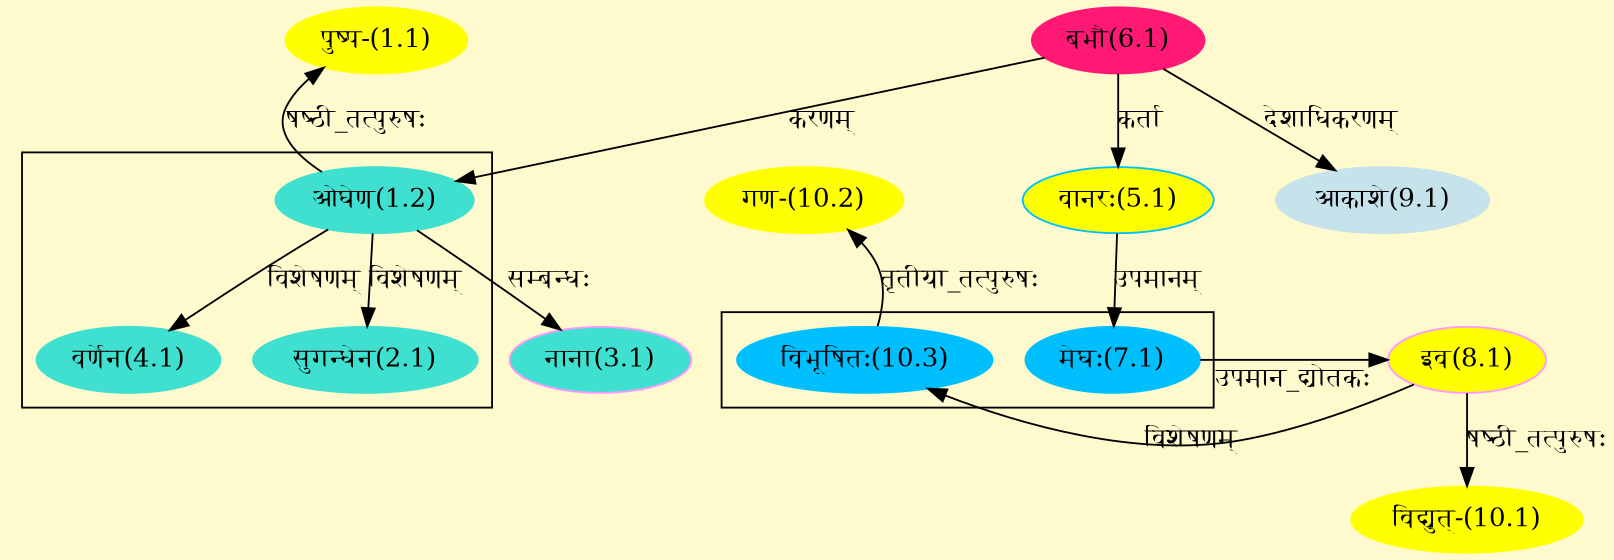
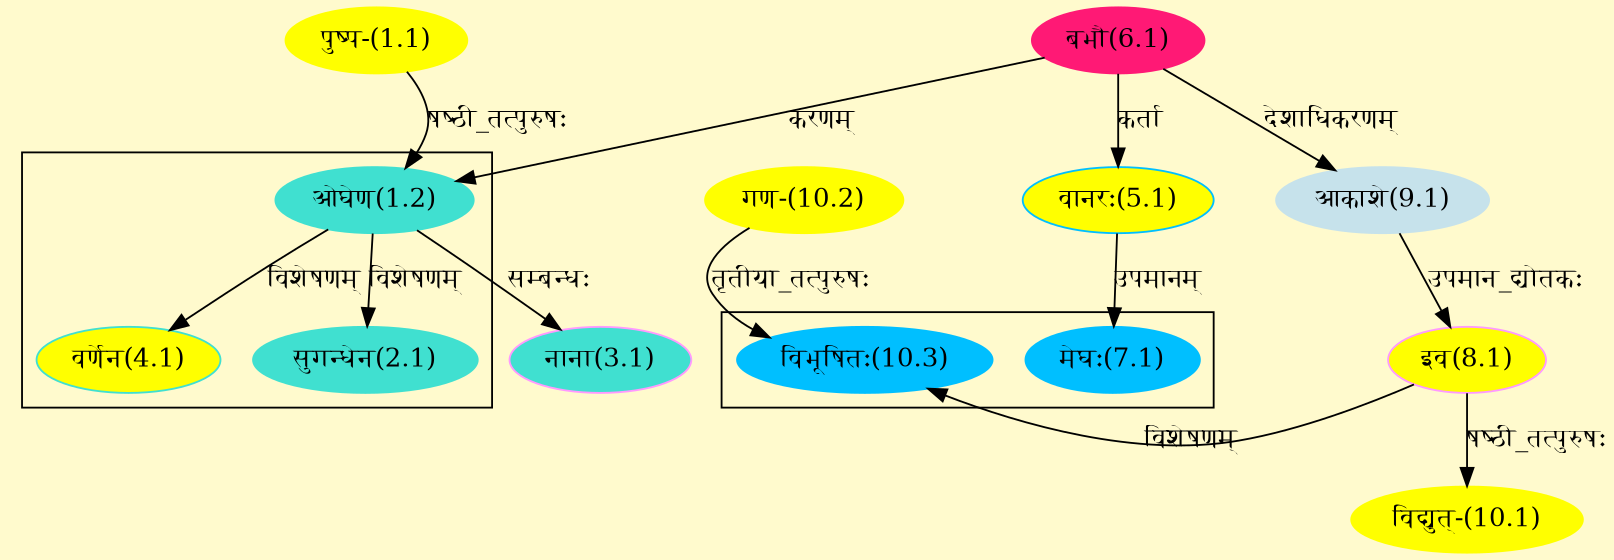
edge "ओघेण(1.2)" -> "पुष्प-(1.1)": reversed
edge "विभूषितः(10.3)" -> "गण-(10.2)": reversed
node "वर्णेन(4.1)": fillcolor #40e0d0 -> #ffff00
edge "मेघः(7.1)" -> "इव(8.1)": now "आकाशे(9.1)" -> "इव(8.1)"
